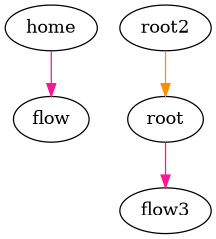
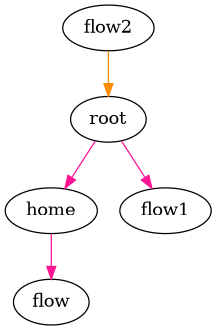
node "root2": label "root2" -> "flow2"
edge "root" -> "home": added
node "flow3": label "flow3" -> "flow1"
